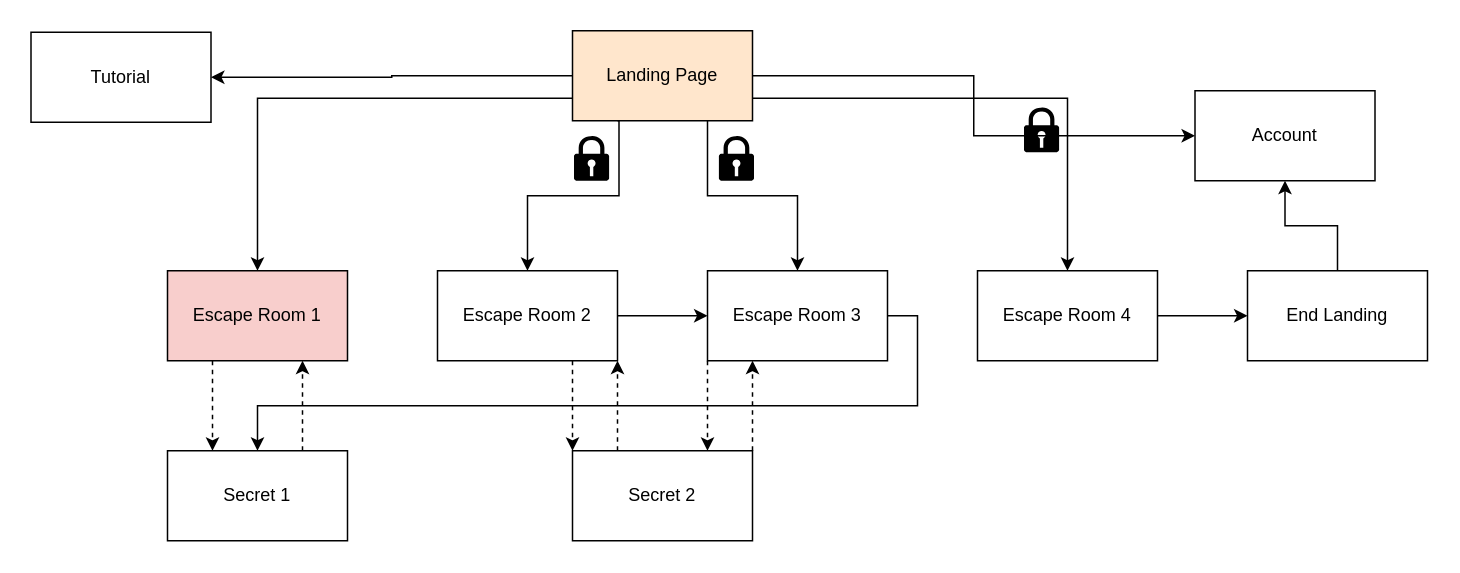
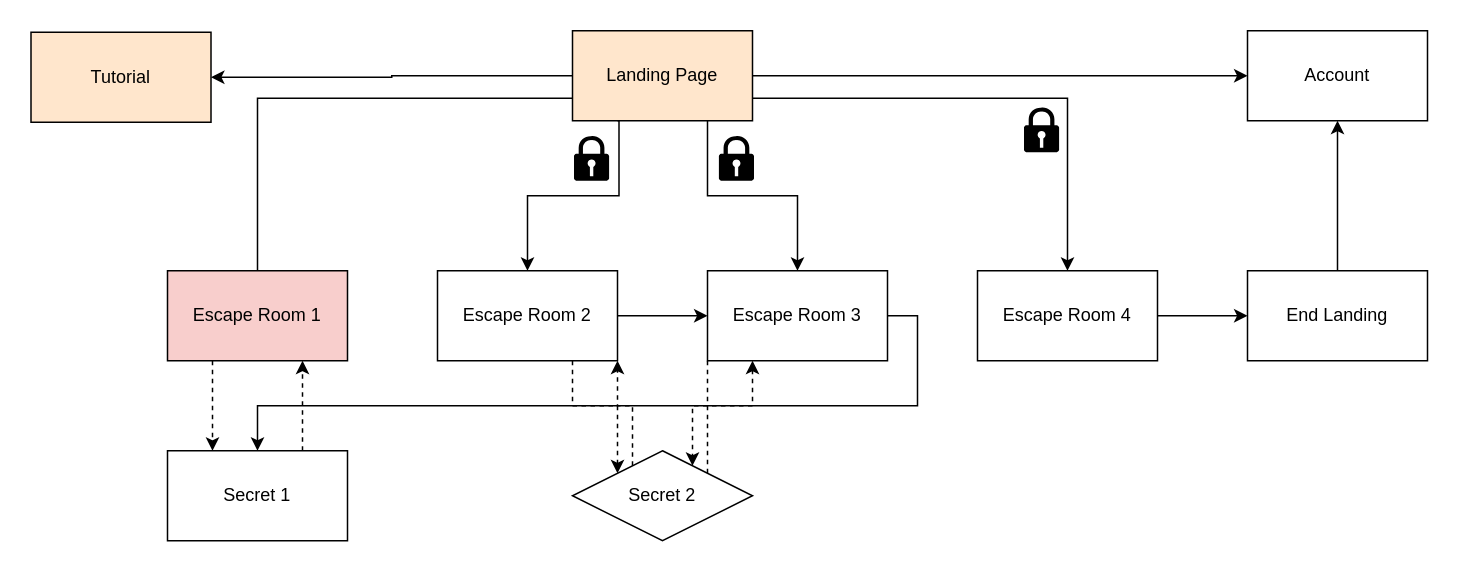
node "Tutorial": fillcolor #ffffff -> #ffe6cc
node "Account": moved (1285, 136) -> (1337, 76)
edge "Landing Page" -> "Escape Room 1": arrowhead classic -> none
node "Secret 2": shape rectangle -> diamond
